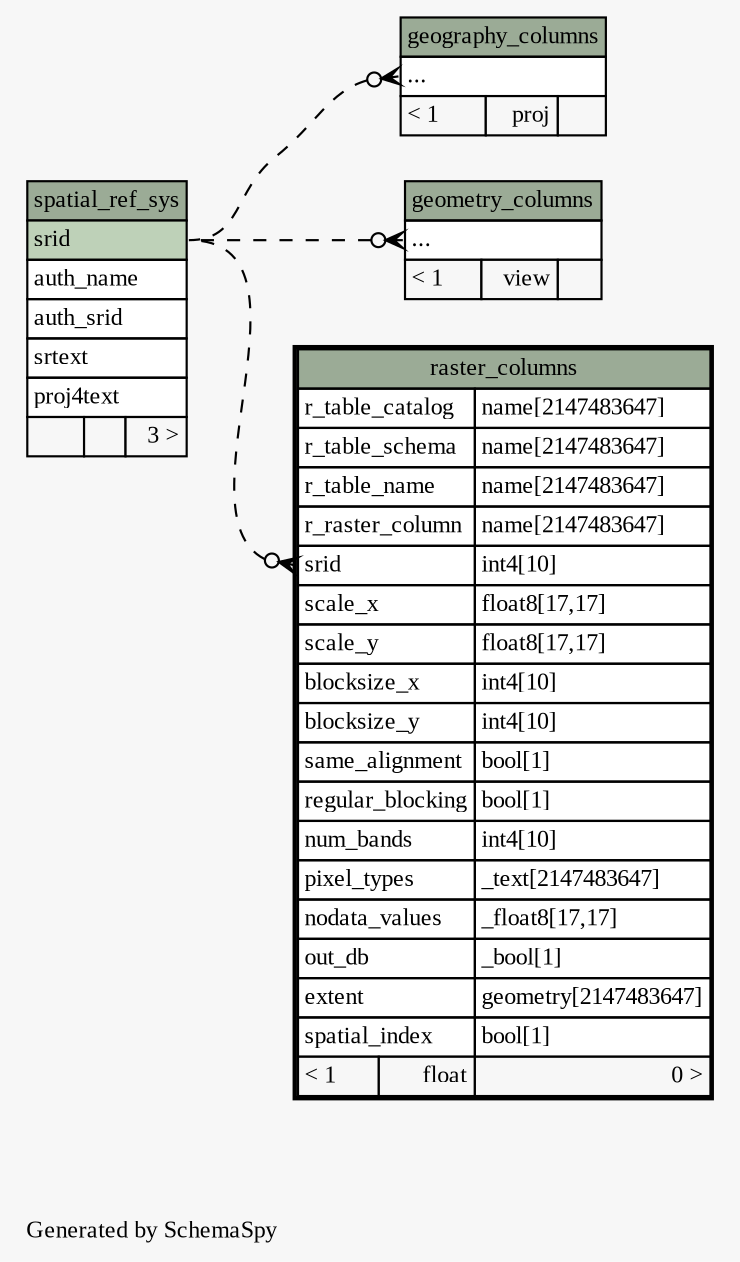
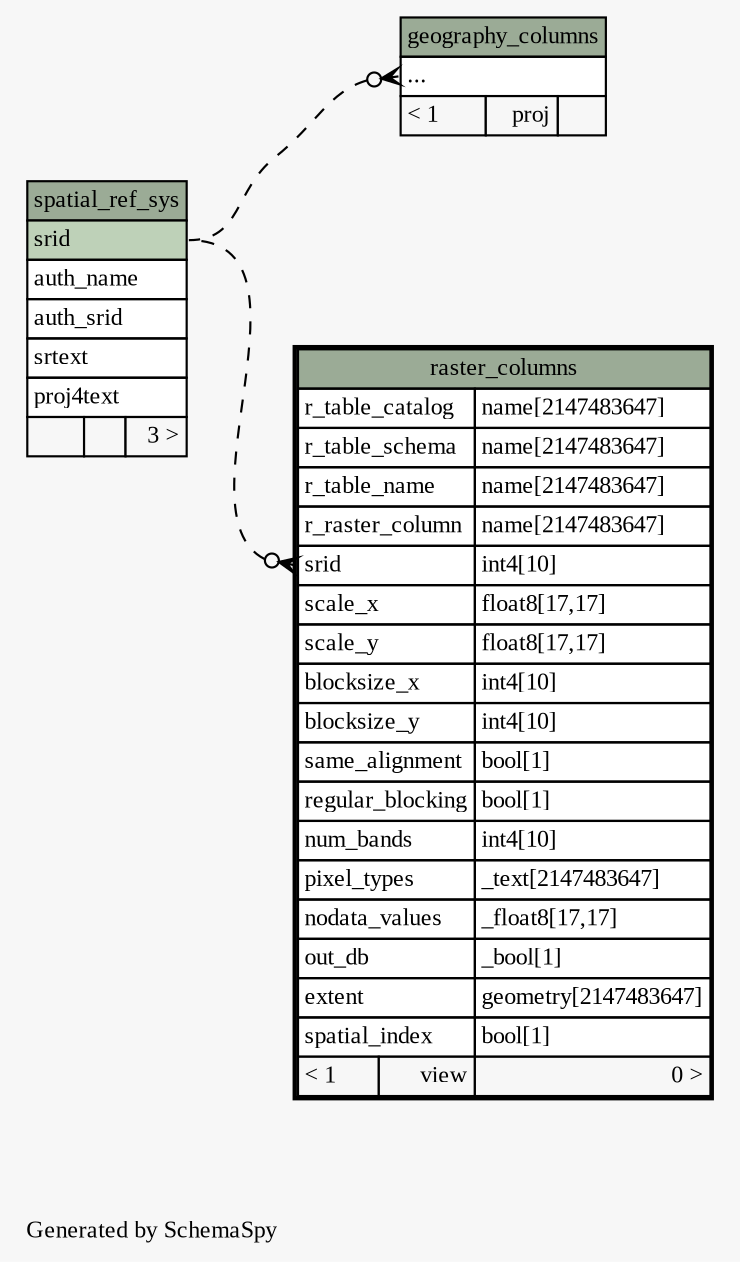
node "geometry_columns": removed
node "raster_columns": text "float" -> "view"
